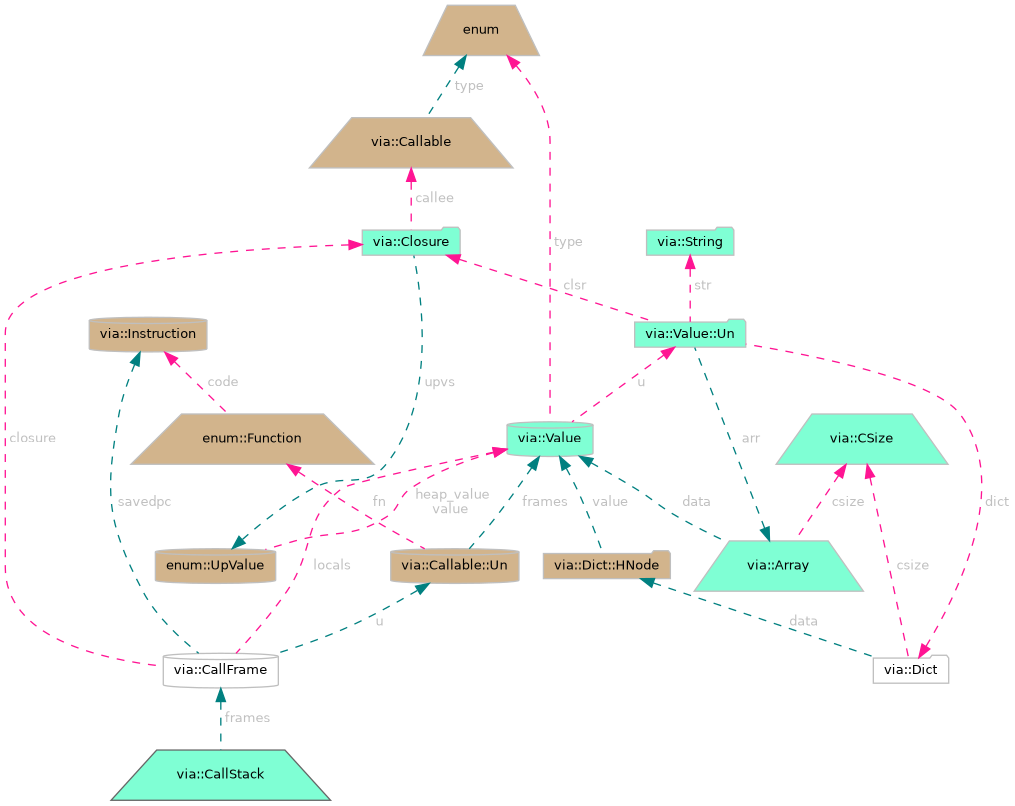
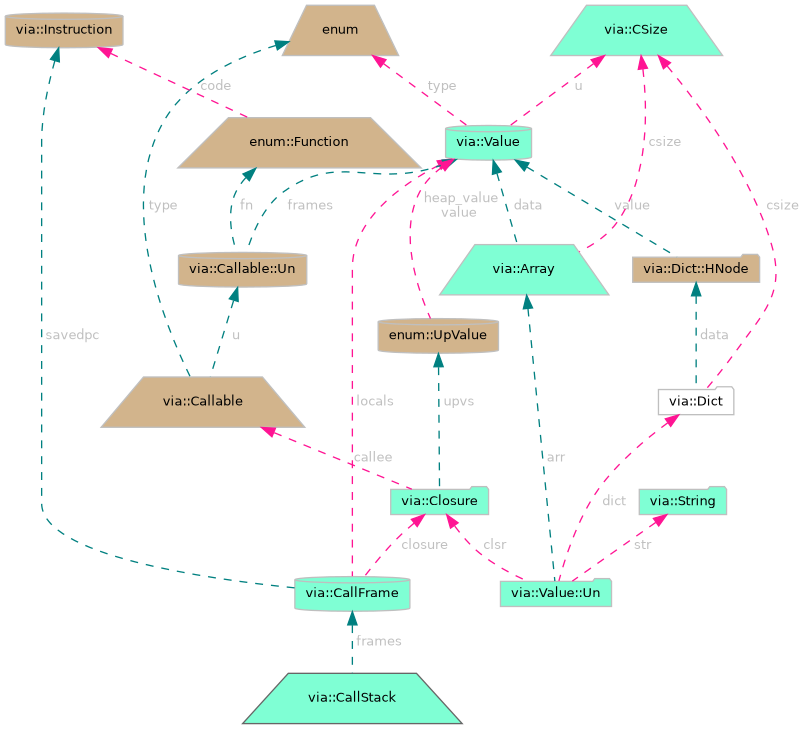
edge "via::Value" -> "via::Value::Un": now "via::Value" -> "via::CSize"
edge "via::Callable::Un" -> "enum::Function": color deeppink -> teal
edge "via::CallFrame" -> "via::Callable::Un": now "via::Callable" -> "via::Callable::Un"
node "via::CallFrame": fillcolor white -> aquamarine
